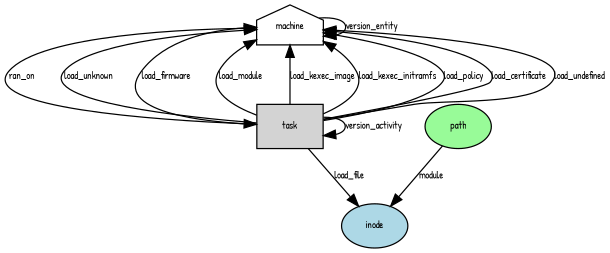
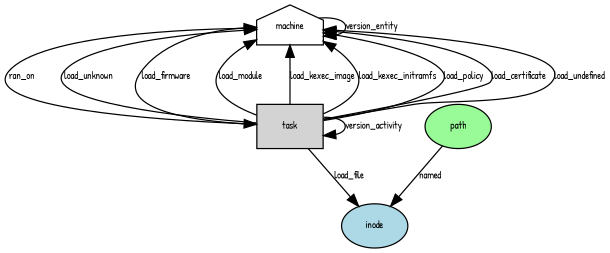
edge "path" -> "inode": label "module" -> "named"
